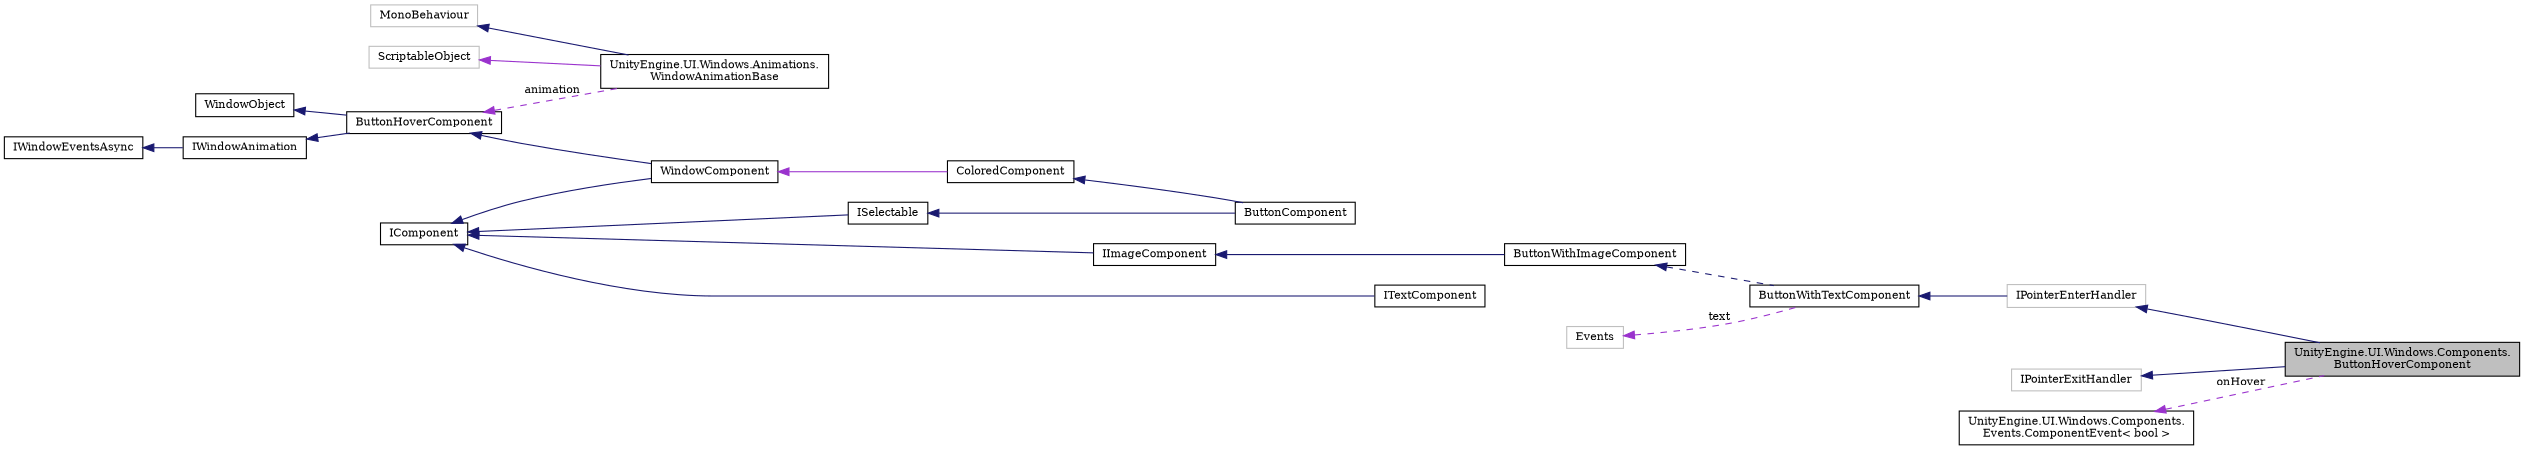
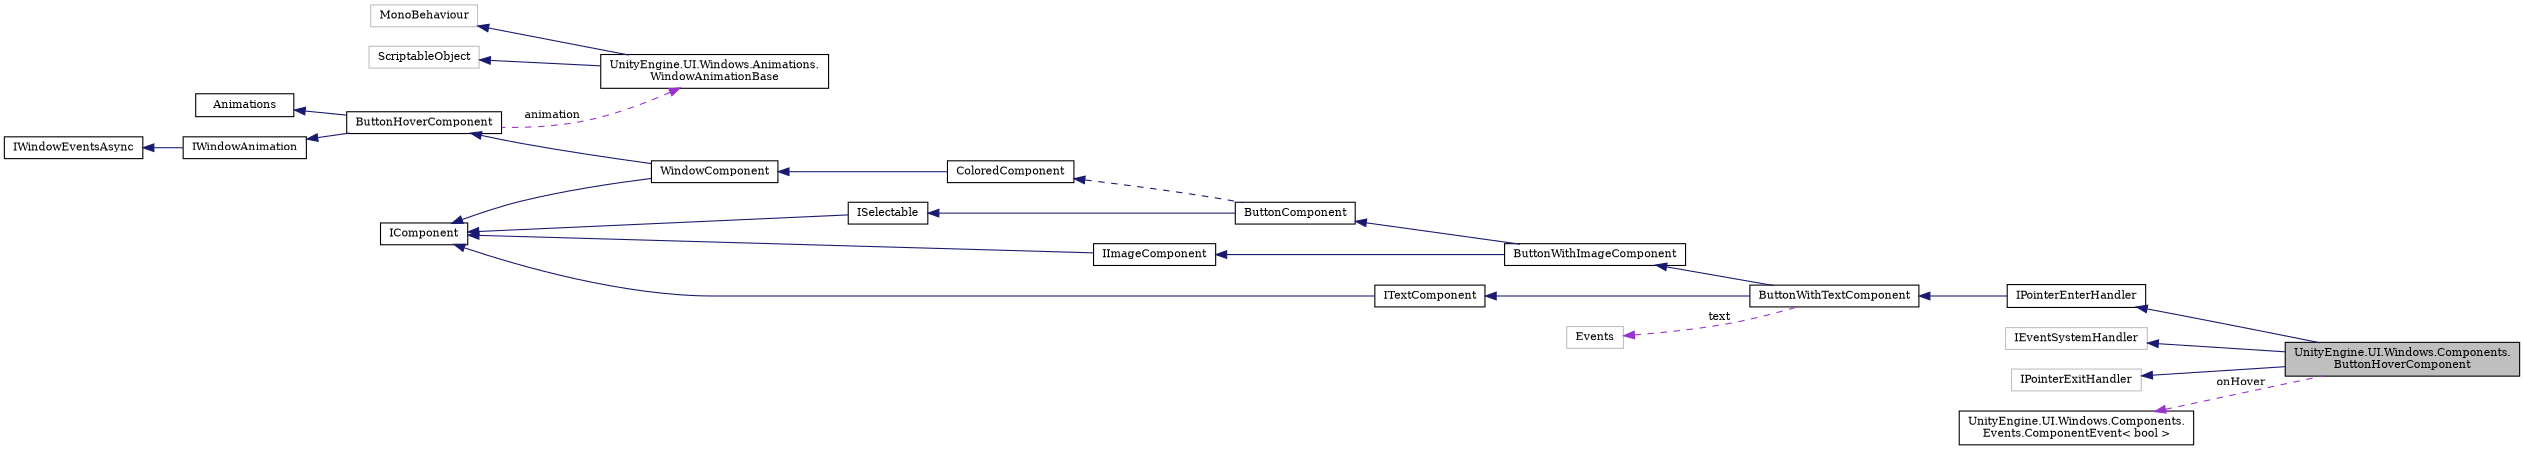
edge "UnityEngine.UI.Windows.Animations. WindowAnimationBase" -> "ScriptableObject": color darkorchid3 -> midnightblue
edge "UnityEngine.UI.Windows.Animations. WindowAnimationBase" -> "ButtonHoverComponent": reversed
node "WindowObject": label "WindowObject" -> "Animations"
edge "ColoredComponent" -> "WindowComponent": color darkorchid3 -> midnightblue
edge "ButtonComponent" -> "ColoredComponent": style solid -> dashed
edge "ButtonWithImageComponent" -> "ButtonComponent": added
edge "ButtonWithTextComponent" -> "ButtonWithImageComponent": style dashed -> solid
edge "ButtonWithTextComponent" -> "ITextComponent": added
node "IPointerEnterHandler": color grey75 -> black
node "IEventSystemHandler": added
